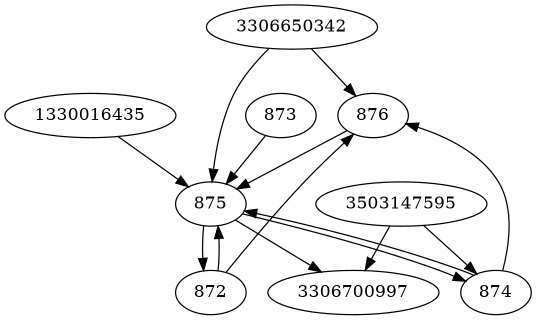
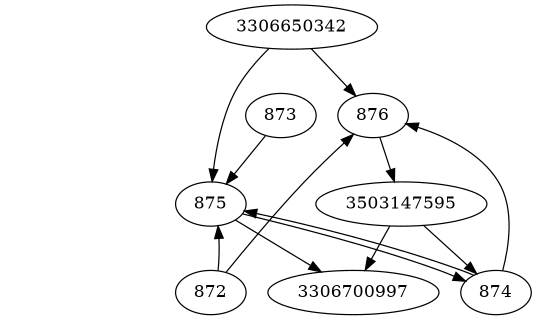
node "1330016435": removed
edge "876" -> "875": now "876" -> "3503147595"
edge "875" -> "872": removed
